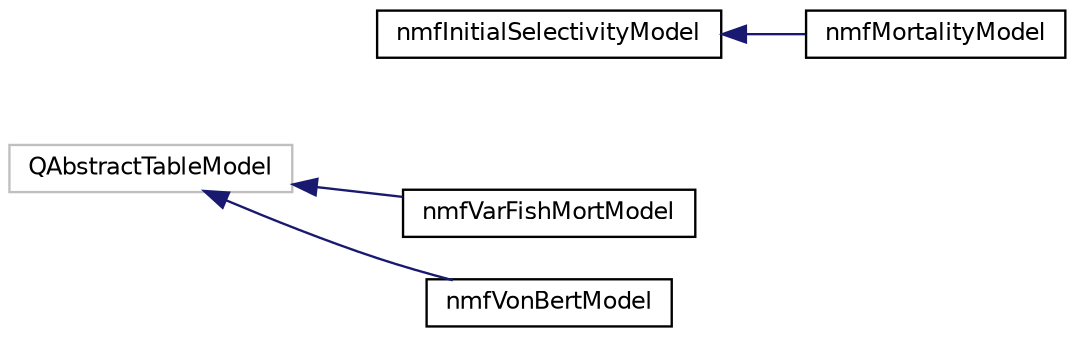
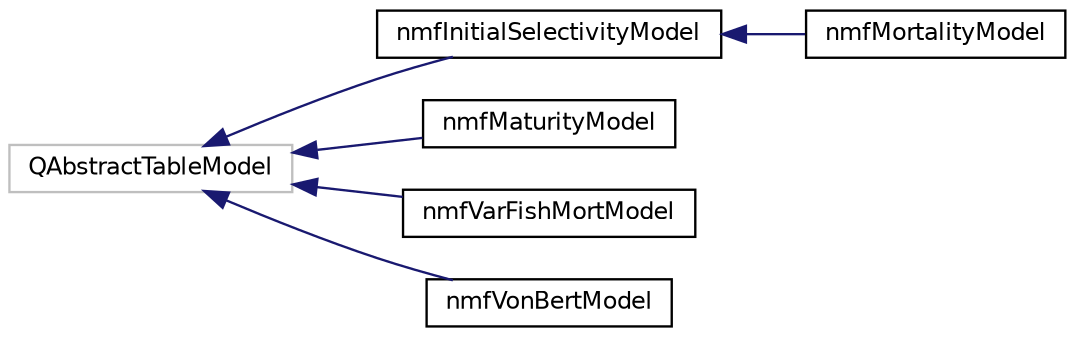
edge "nmfInitialSelectivityModel" -> "QAbstractTableModel": added
node "nmfMaturityModel": added
